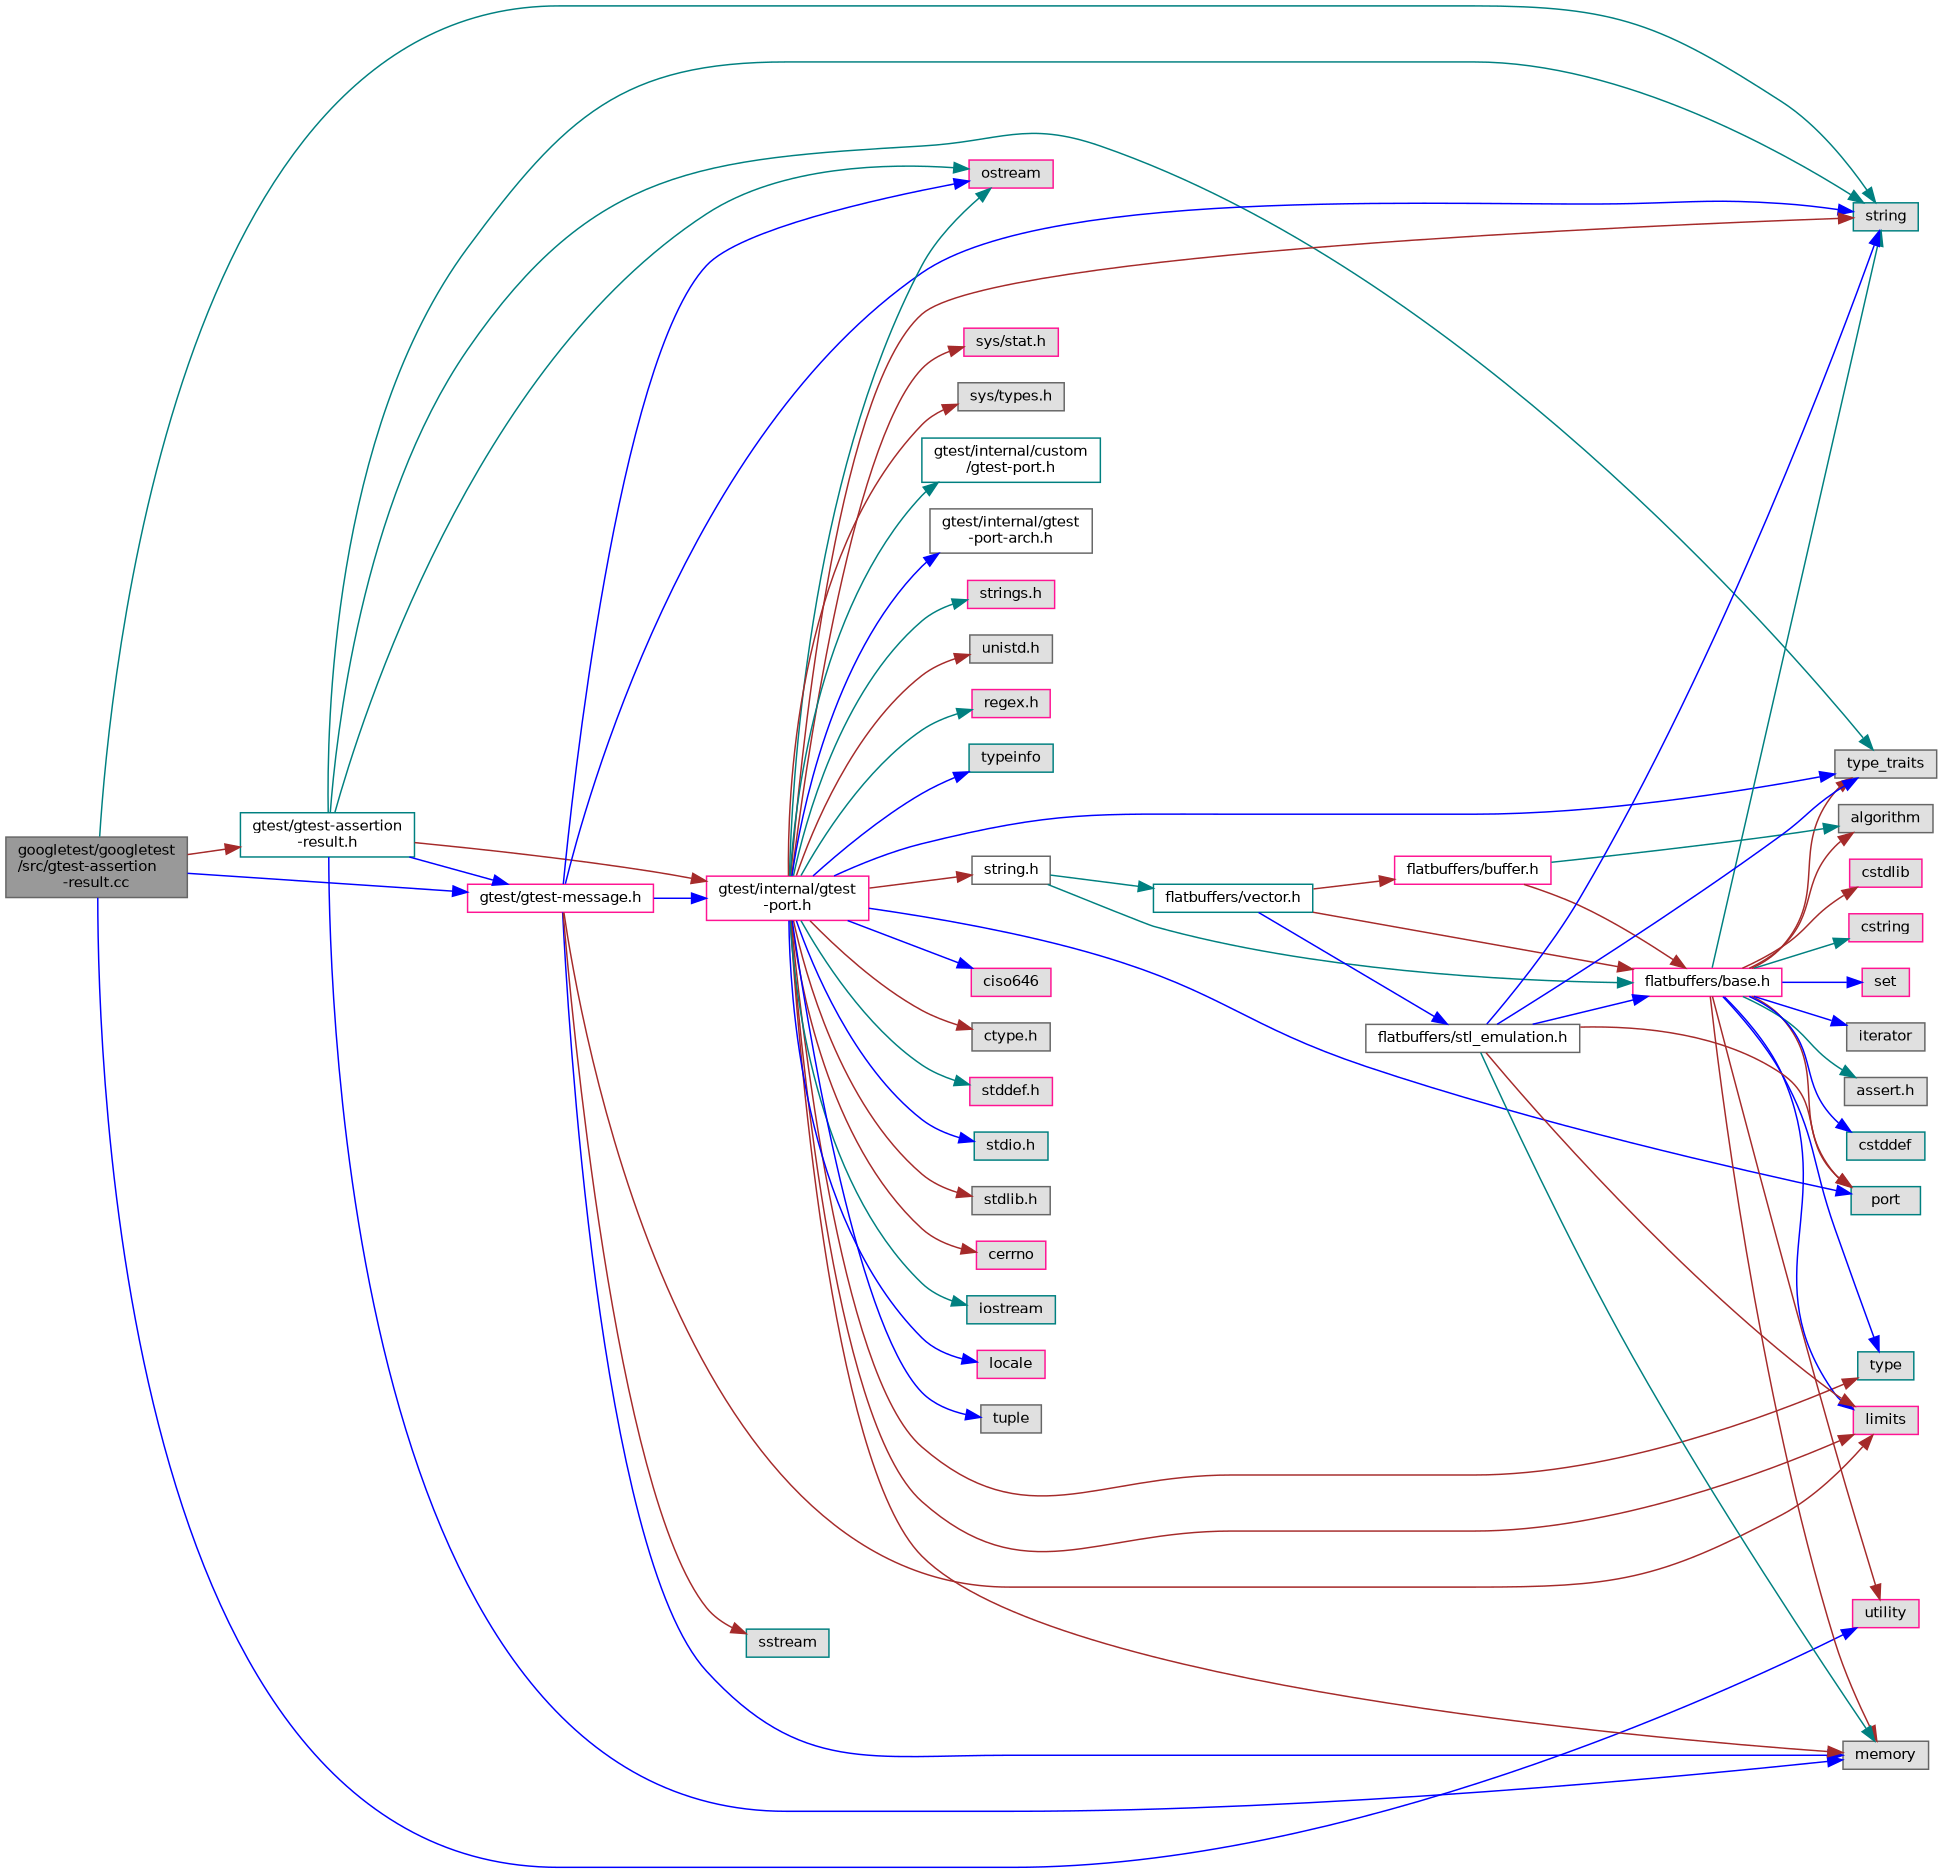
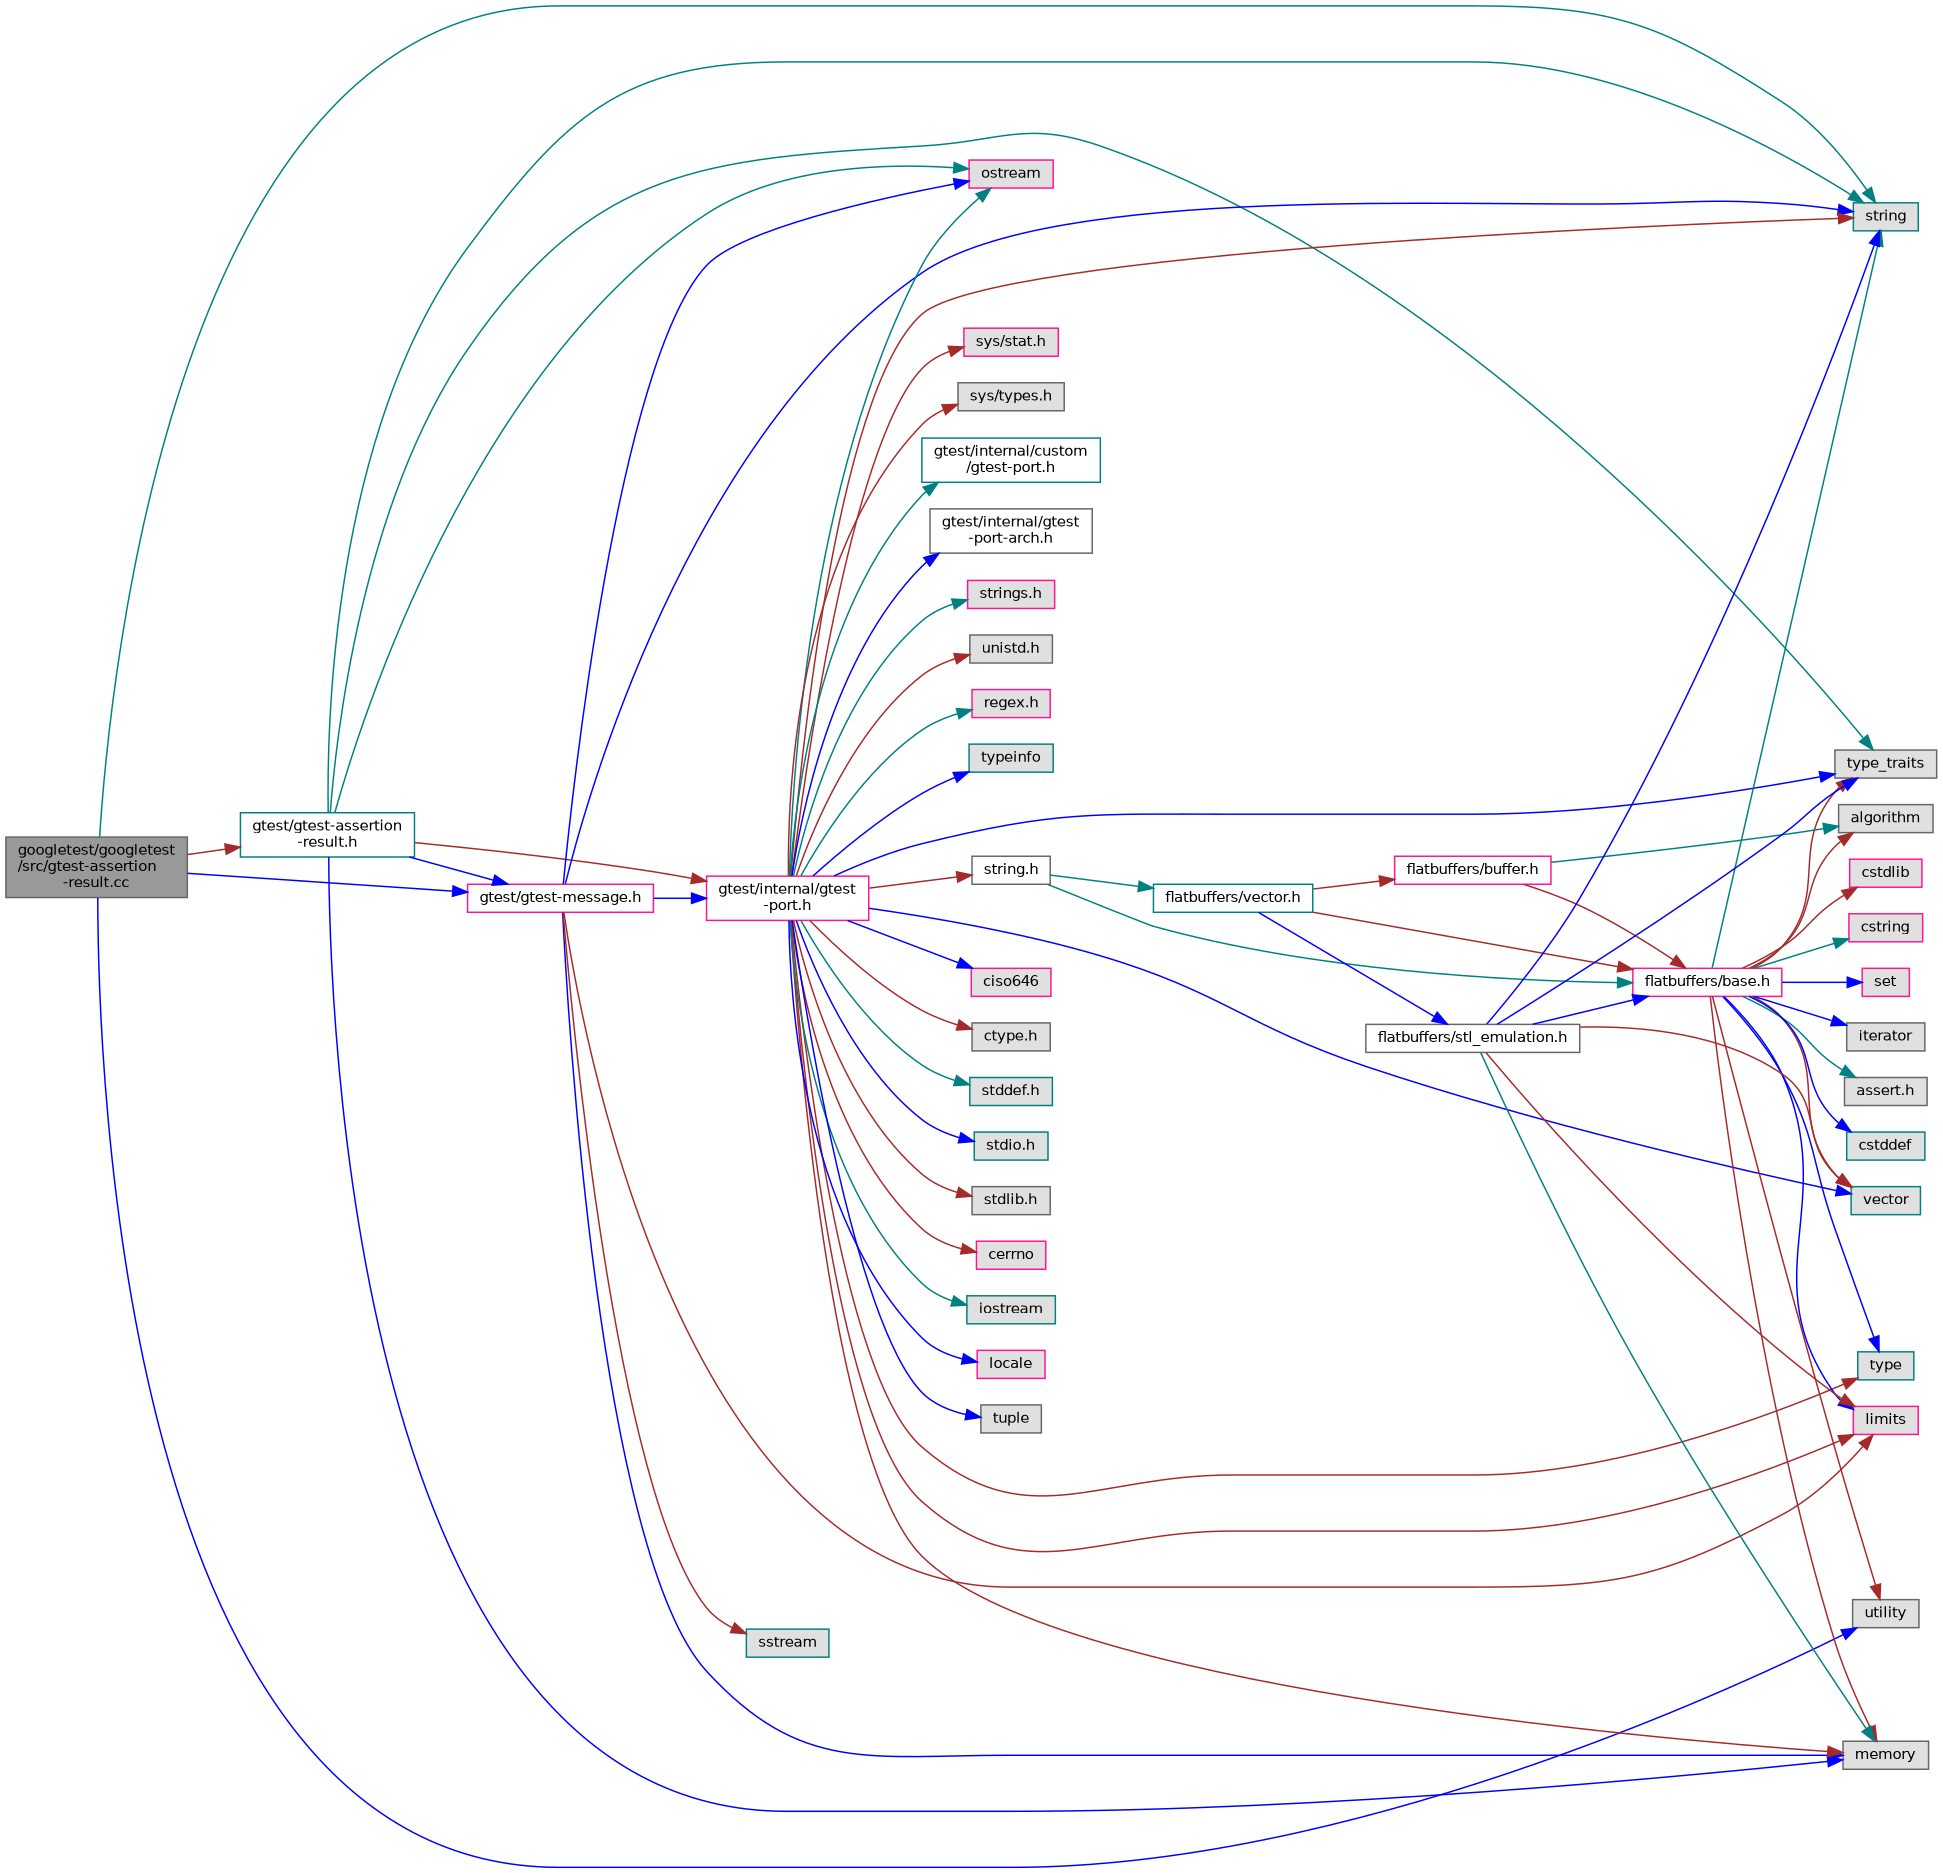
node "stddef.h": color deeppink -> teal
node "port": label "port" -> "vector"
node "utility": color deeppink -> gray40
